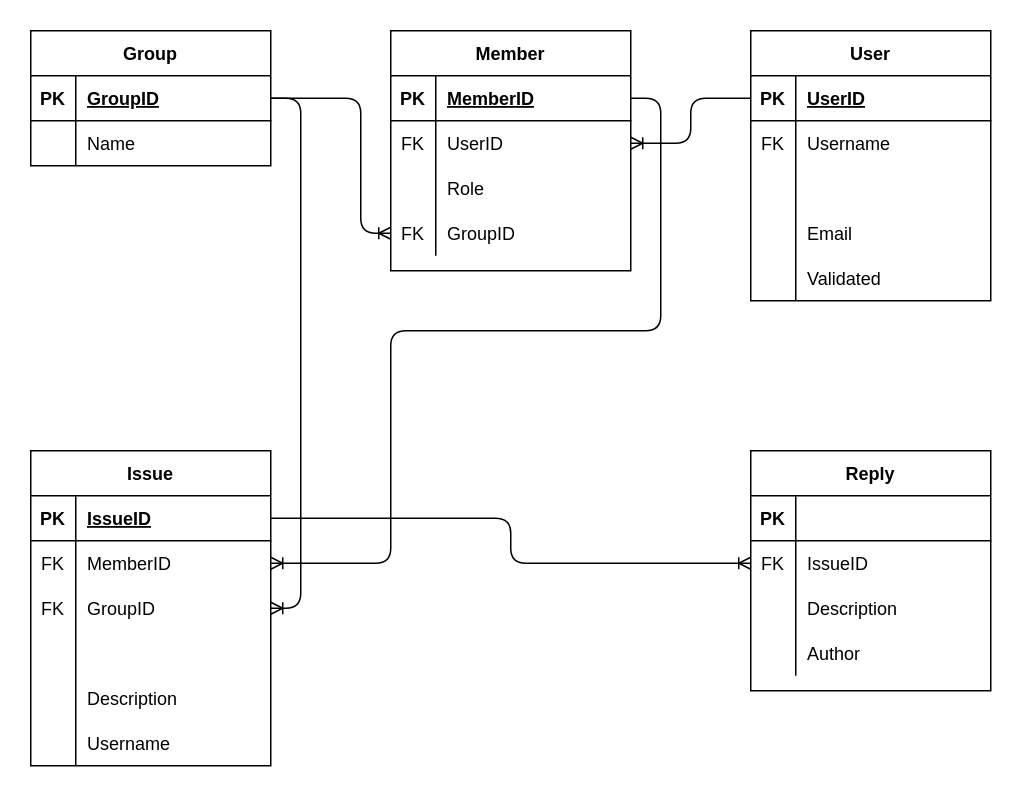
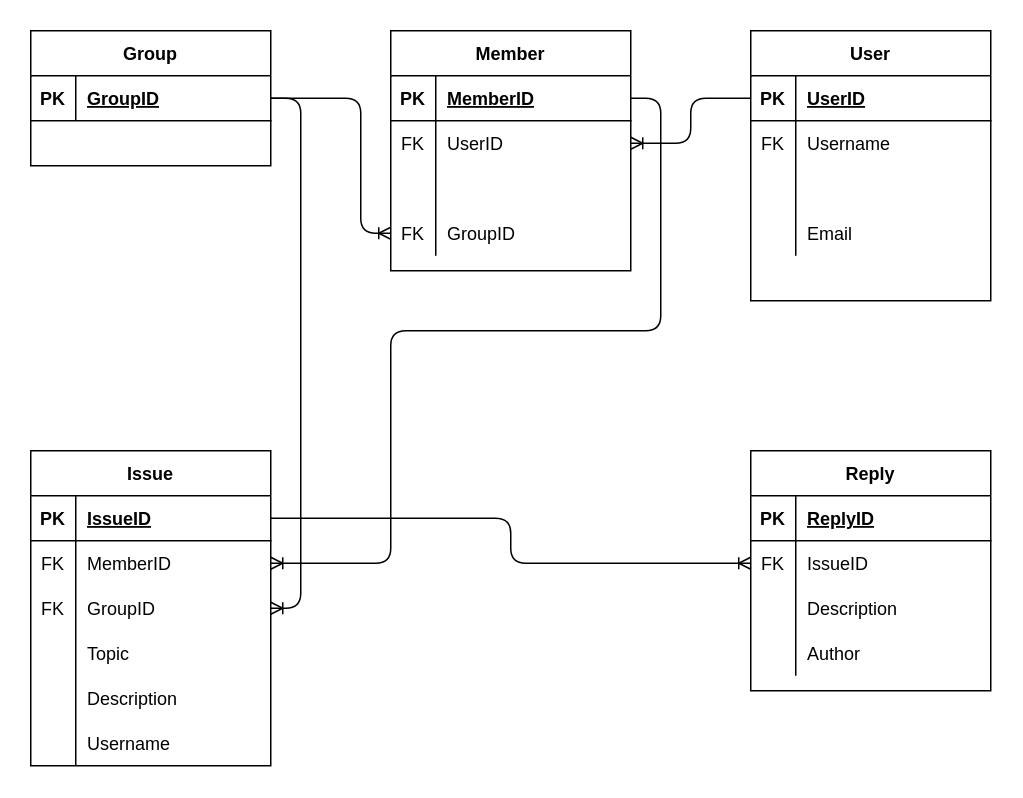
node "Name": removed
node "Role": removed
node "Validated": removed
node "ReplyID": added
node "Topic": added
